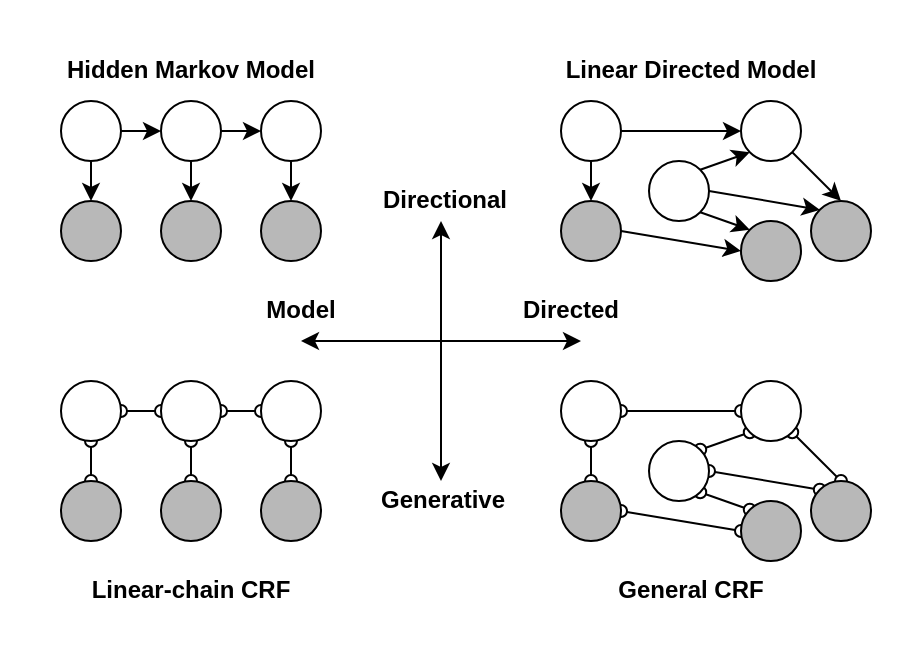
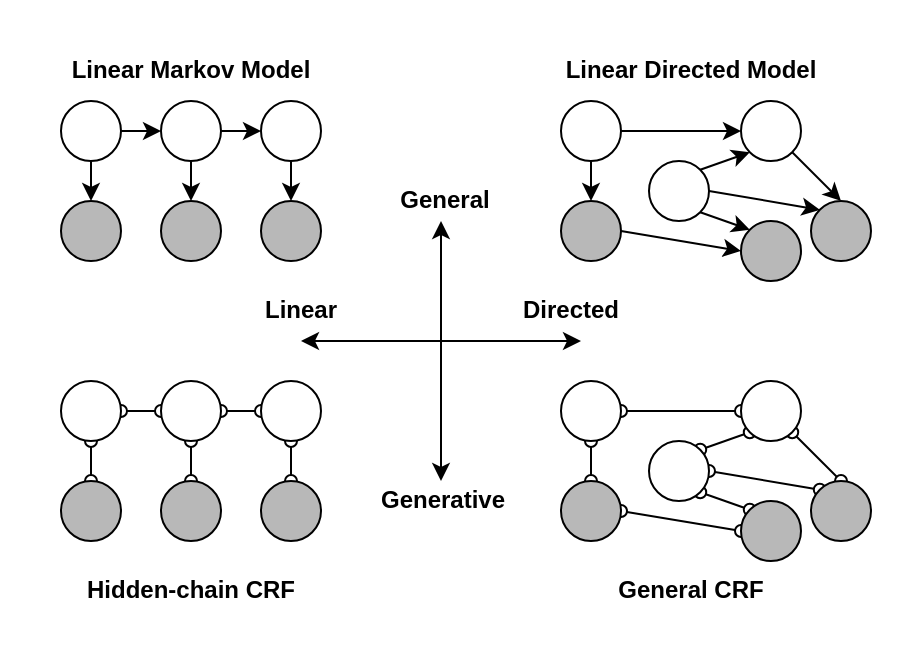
node "Hidden Markov Model": label "Hidden Markov Model" -> "Linear Markov Model"
node "Directional": label "Directional" -> "General"
node "Model": label "Model" -> "Linear"
node "Linear-chain CRF": label "Linear-chain CRF" -> "Hidden-chain CRF"
